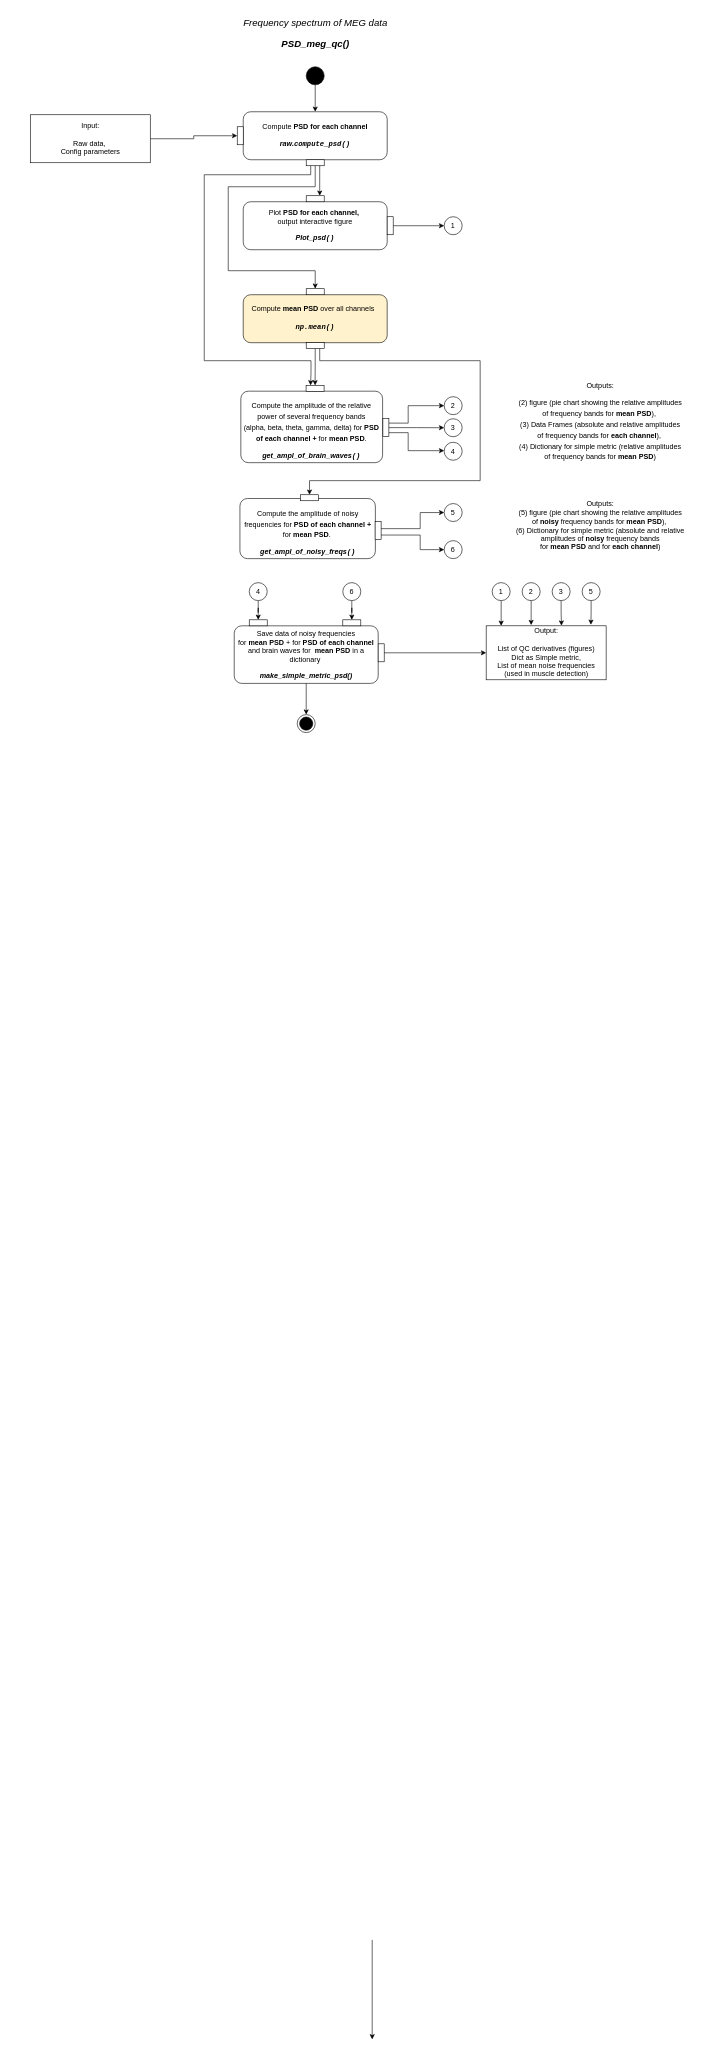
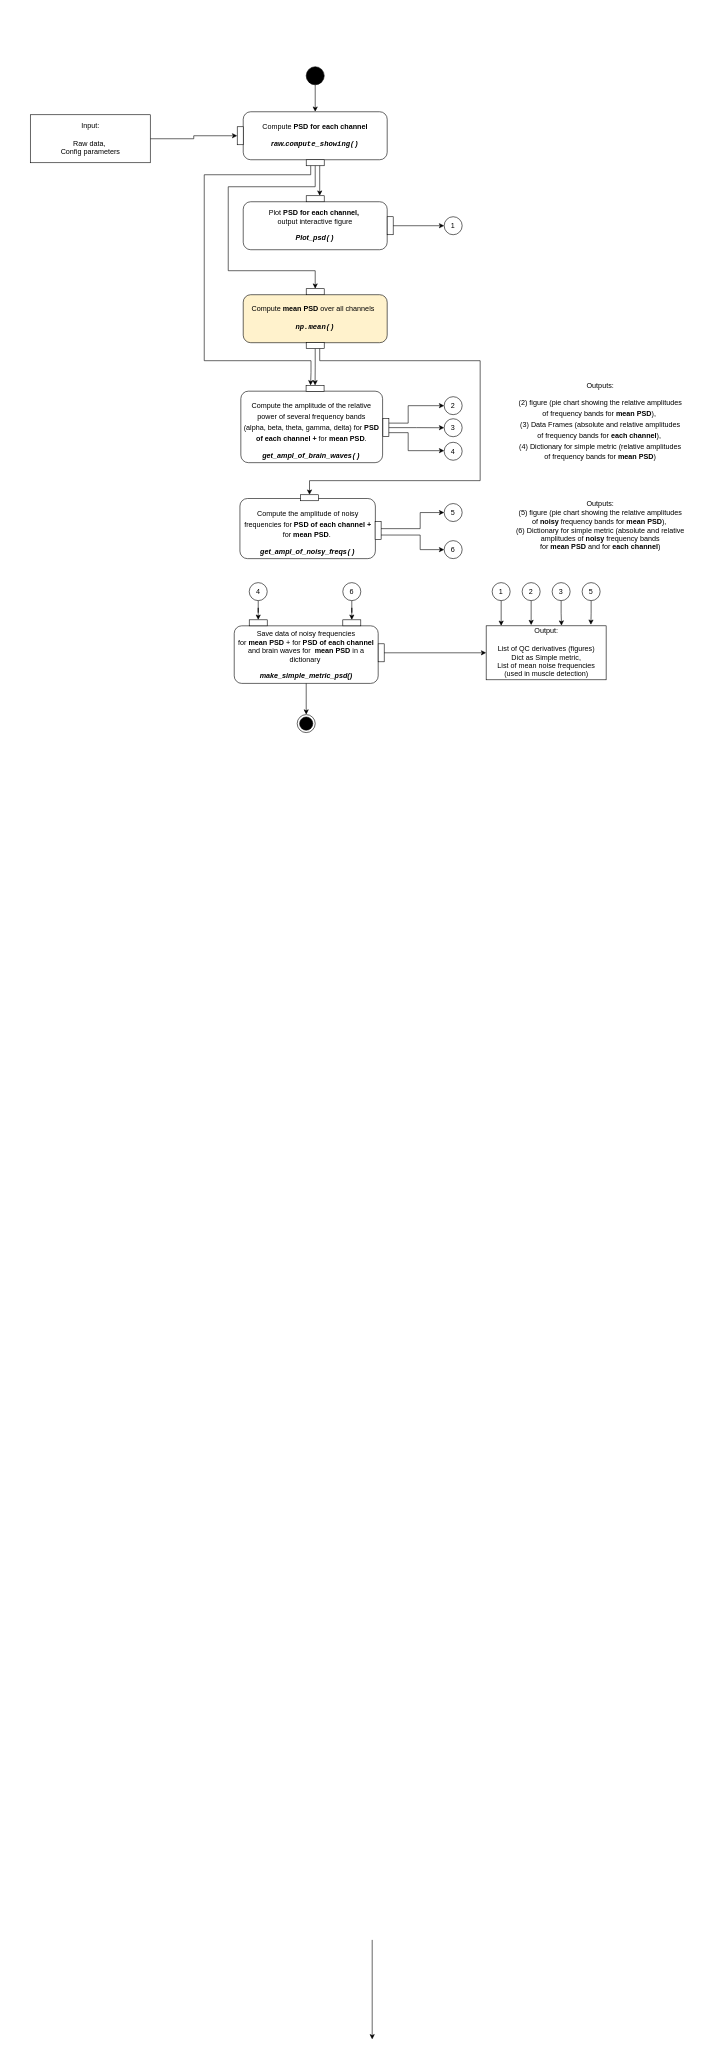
node "Frequency spectrum of MEG data PSD_meg_qc()": removed
node "Compute PSD for each channel raw.compute_psd()": label "Compute PSD for each channel raw.compute_psd()" -> "Compute PSD for each channel raw.compute_showing()"
